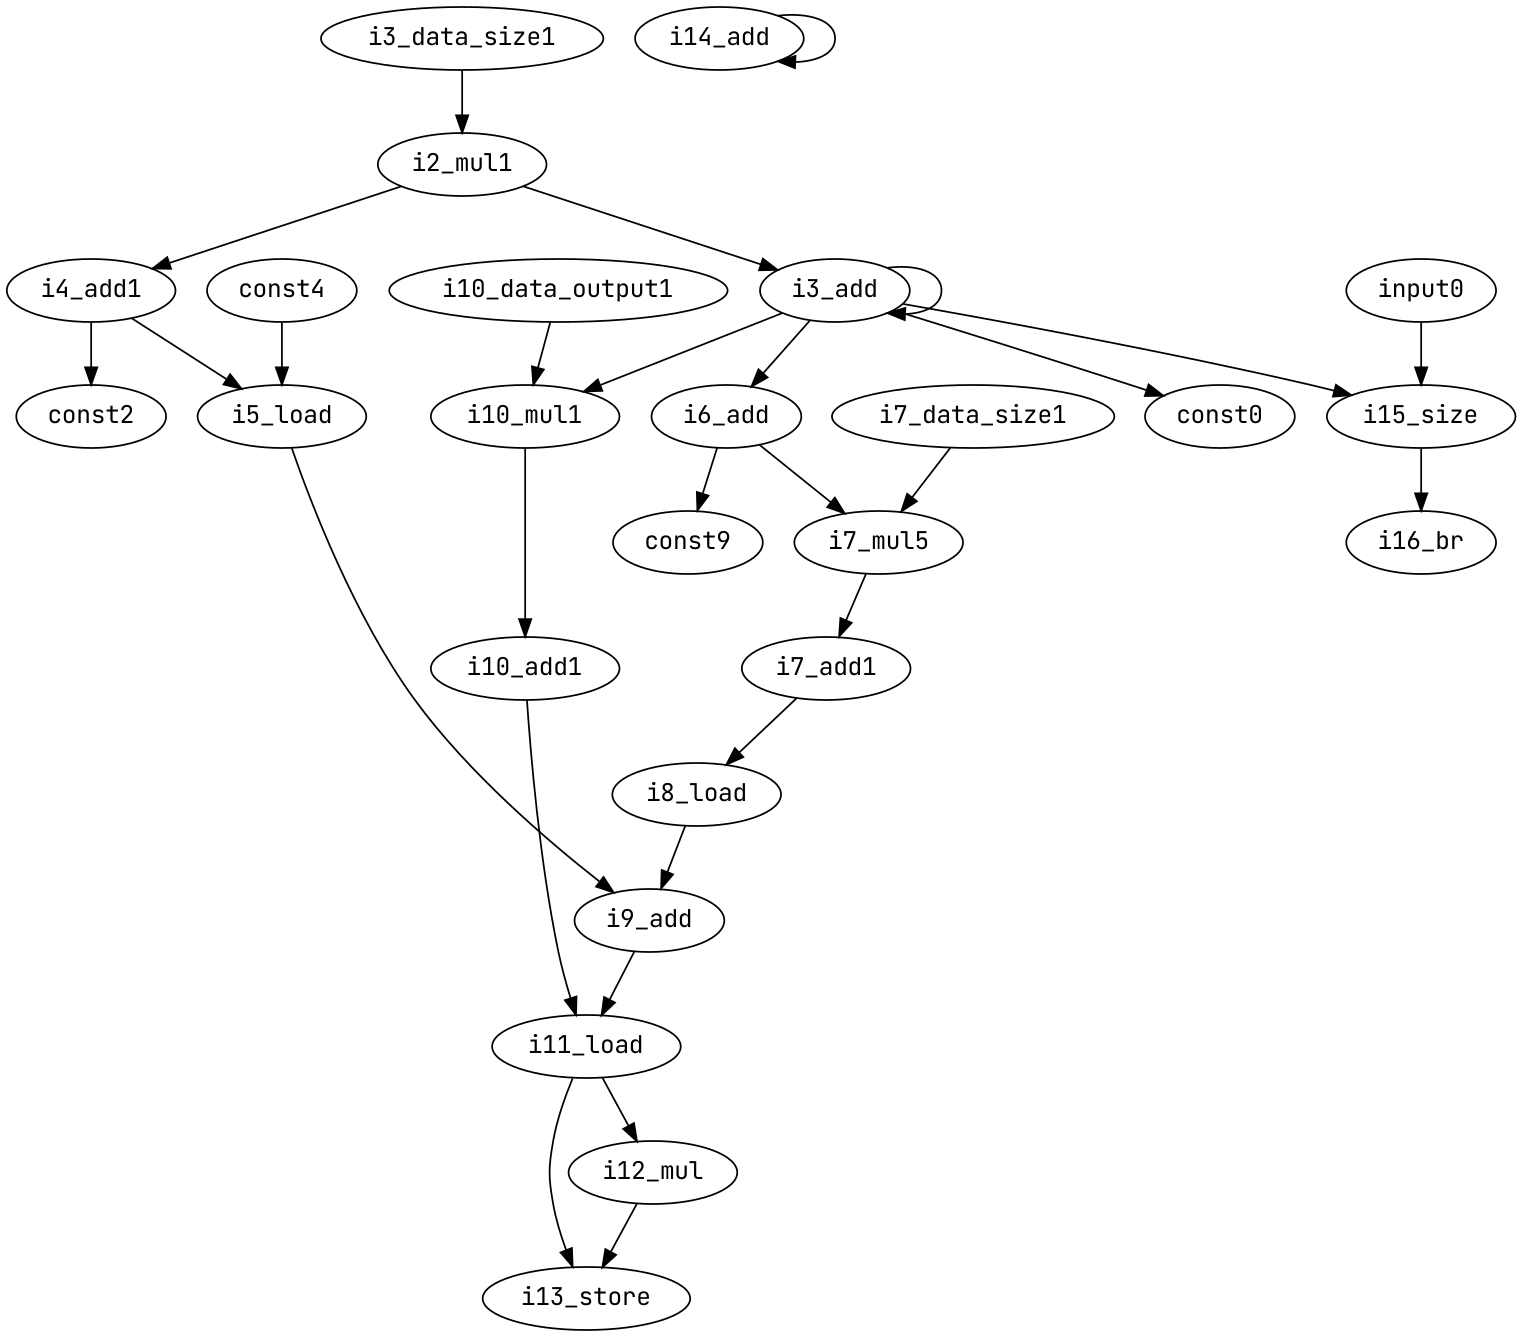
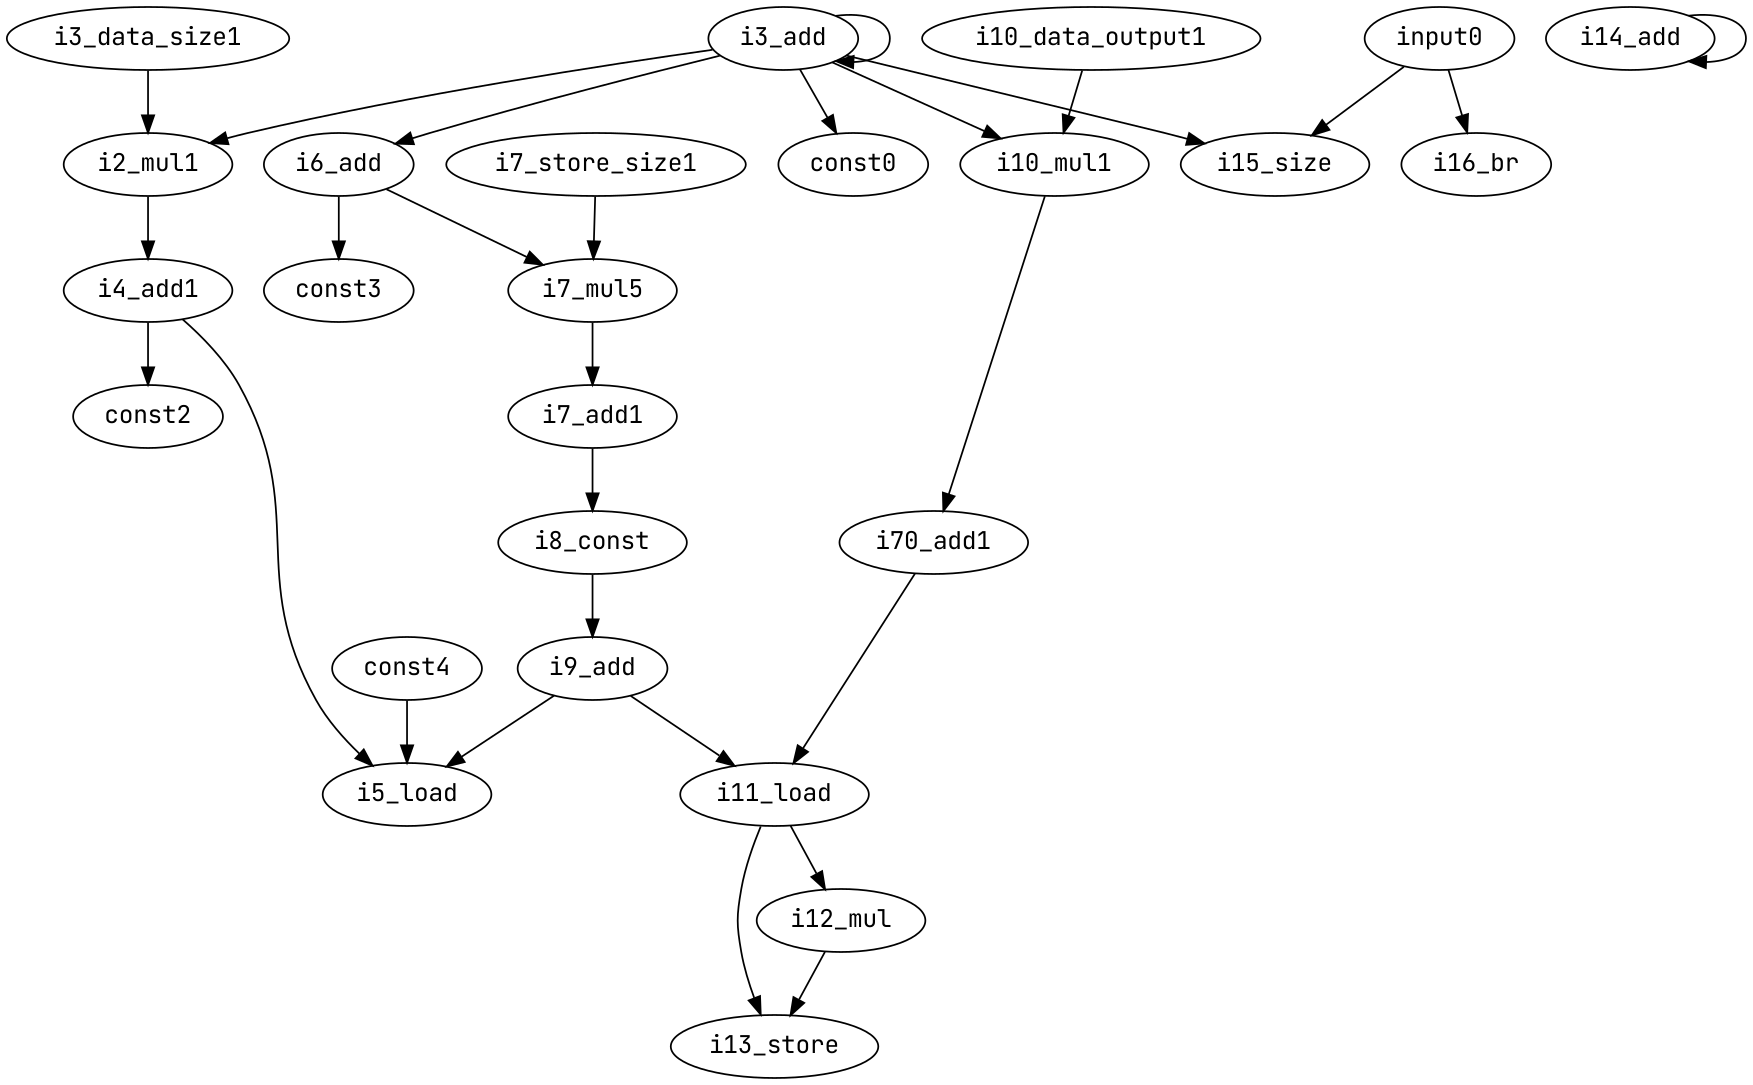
edge "i2_mul1" -> "i3_add": reversed
node "i7_data_size1": label "i7_data_size1" -> "i7_store_size1"
edge "i15_size" -> "i16_br": now "input0" -> "i16_br"
node "const9": label "const9" -> "const3"
node "i10_add1": label "i10_add1" -> "i70_add1"
edge "i5_load" -> "i9_add": reversed
node "i8_load": label "i8_load" -> "i8_const"
